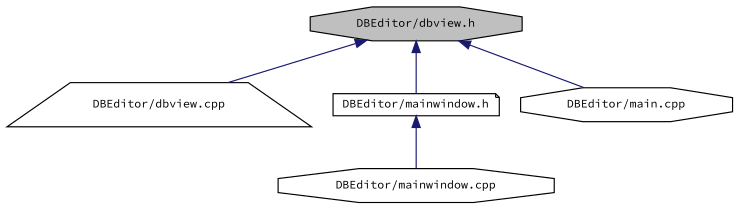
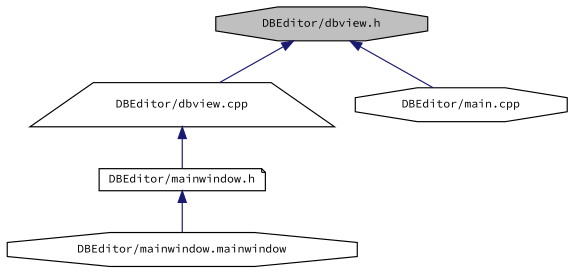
edge "DBEditor/mainwindow.h" -> "DBEditor/dbview.h": now "DBEditor/mainwindow.h" -> "DBEditor/dbview.cpp"
node "DBEditor/mainwindow.cpp": label "DBEditor/mainwindow.cpp" -> "DBEditor/mainwindow.mainwindow"
